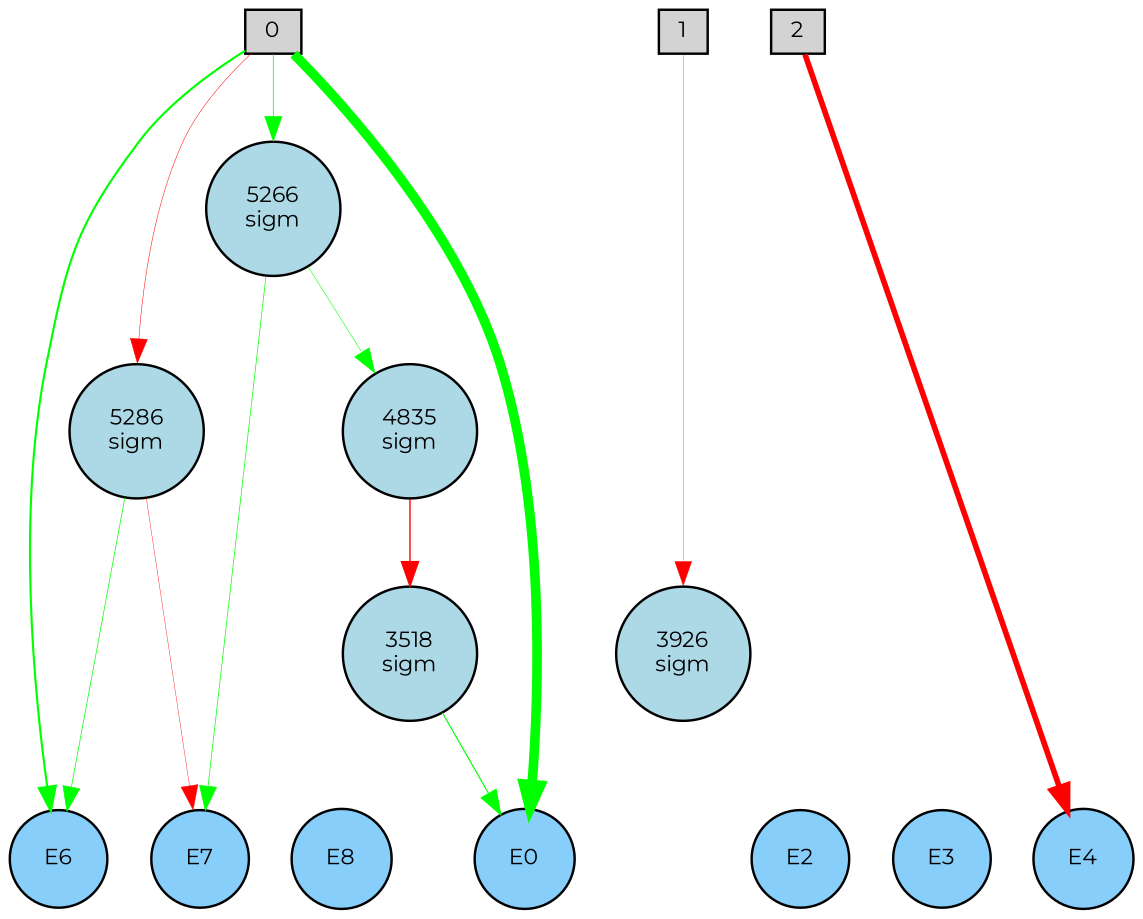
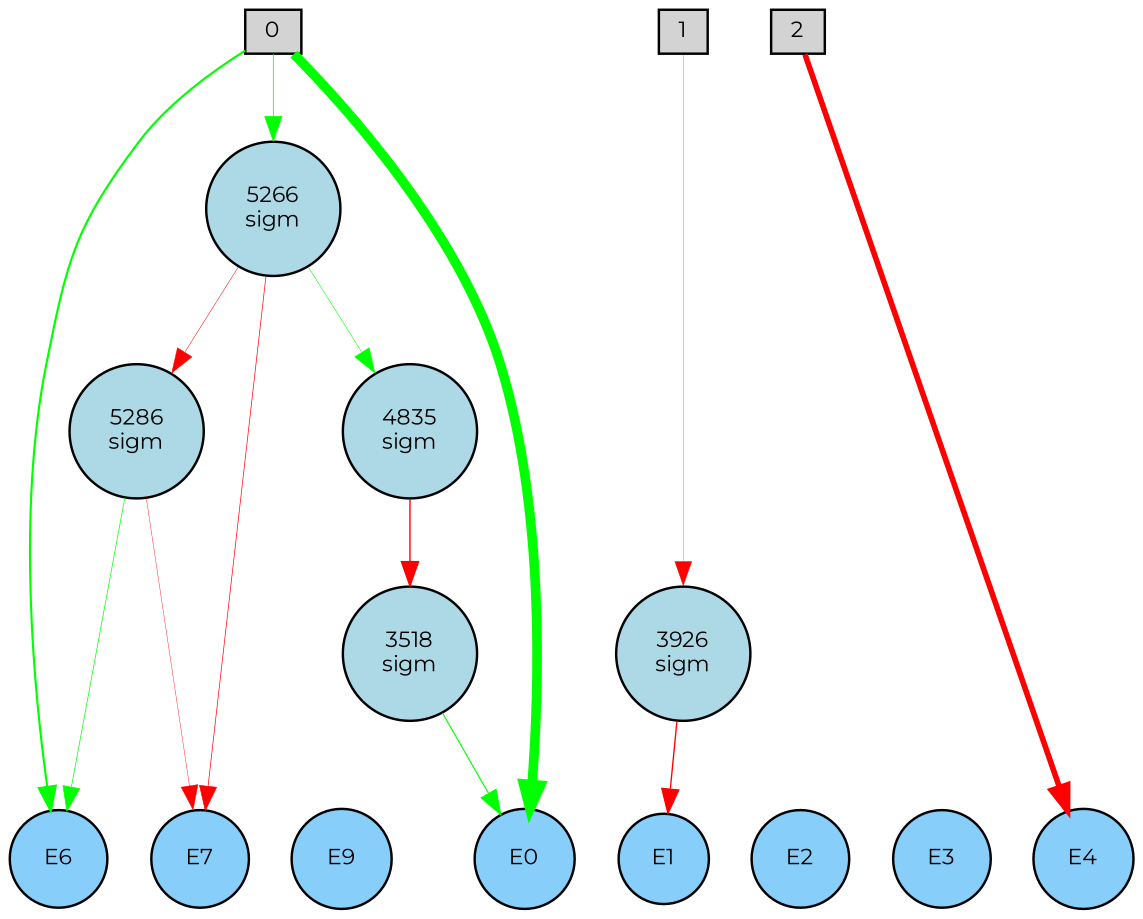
edge "0" -> "5286 sigm": now "5266 sigm" -> "5286 sigm"
edge "5266 sigm" -> "E7": color green -> red
node "E8": label "E8" -> "E9"
node "E1": added
